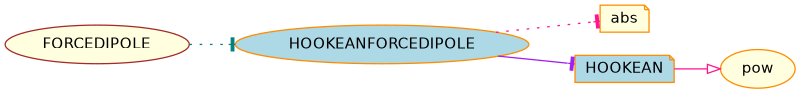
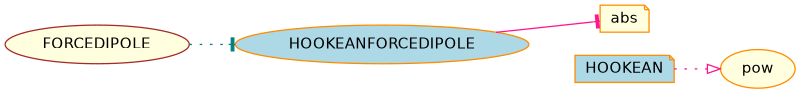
edge "HOOKEANFORCEDIPOLE" -> "abs": style dotted -> solid
edge "HOOKEANFORCEDIPOLE" -> "HOOKEAN": removed
edge "HOOKEAN" -> "pow": style solid -> dotted
